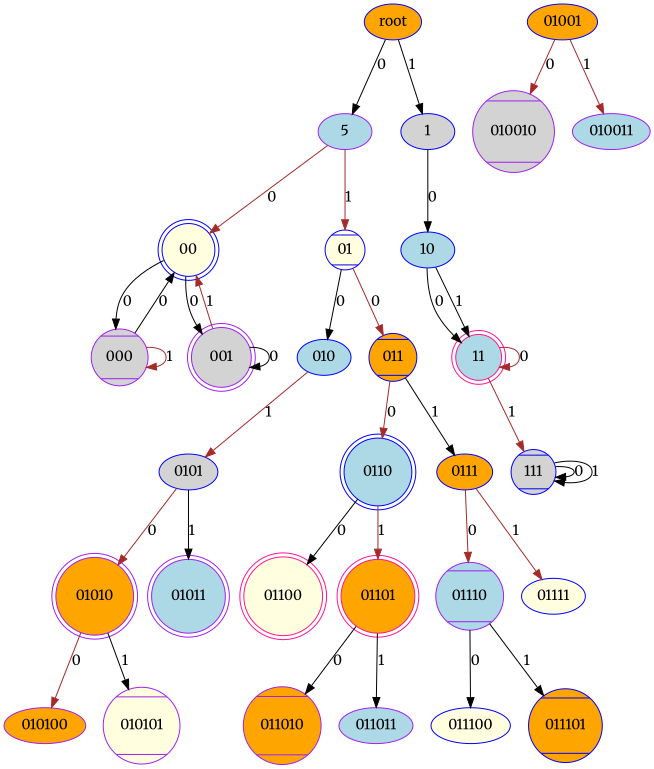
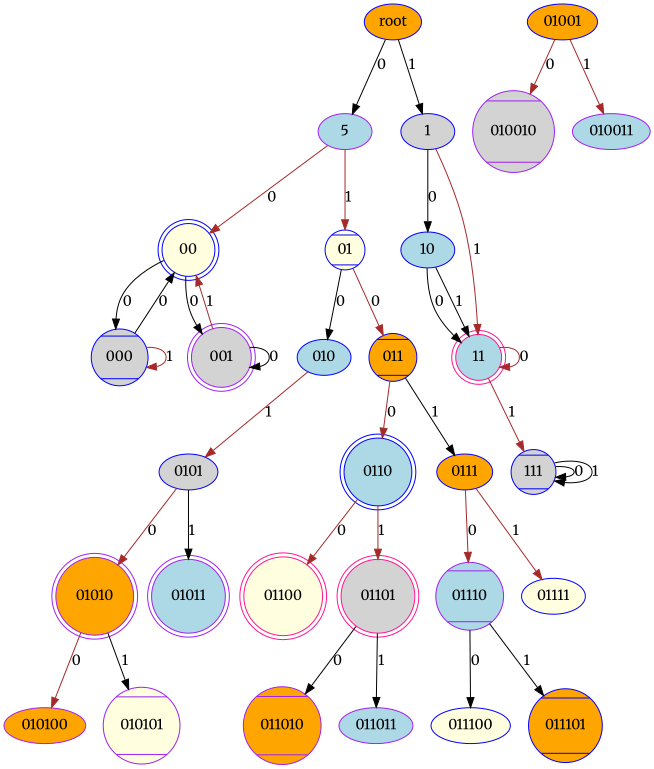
edge "1" -> "11": added, label "1"
node "000": color purple -> blue
edge "0110" -> "01100": color black -> brown
node "01101": fillcolor orange -> lightgrey
